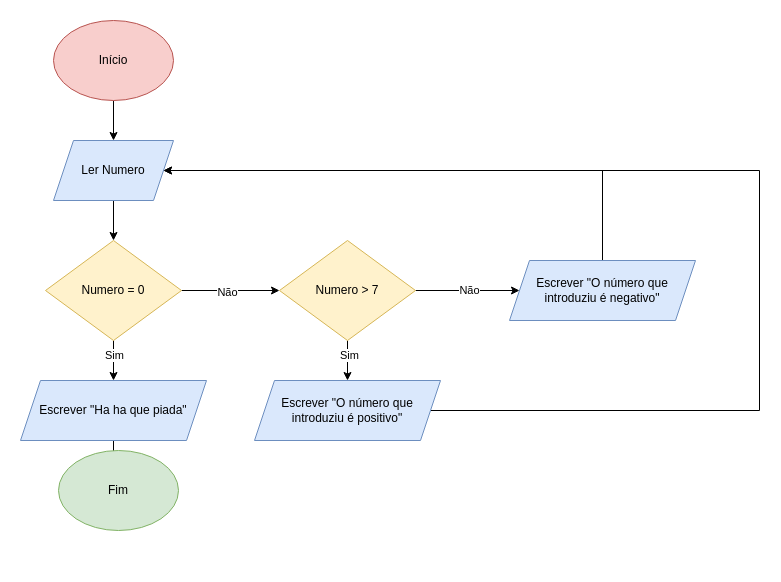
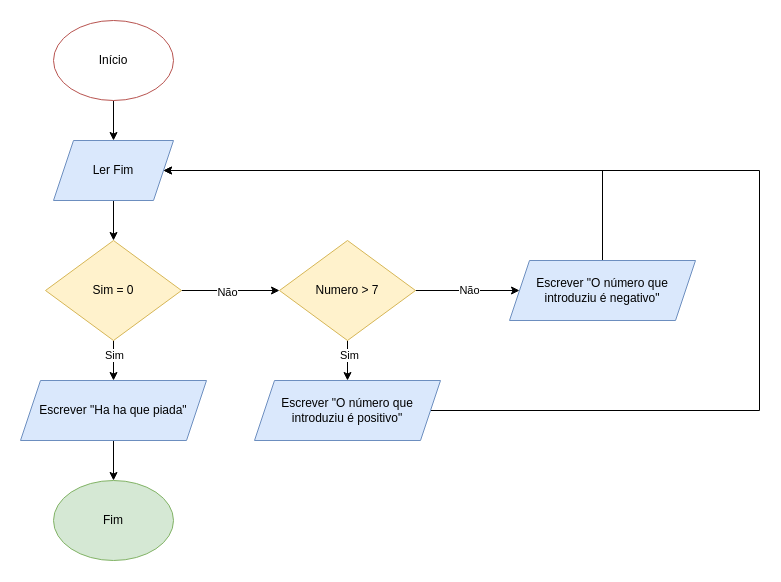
node "Início": fillcolor #f8cecc -> #ffffff
node "Ler Numero": label "Ler Numero" -> "Ler Fim"
node "Numero = 0": label "Numero = 0" -> "Sim = 0"
node "Fim": moved (119, 491) -> (114, 521)
